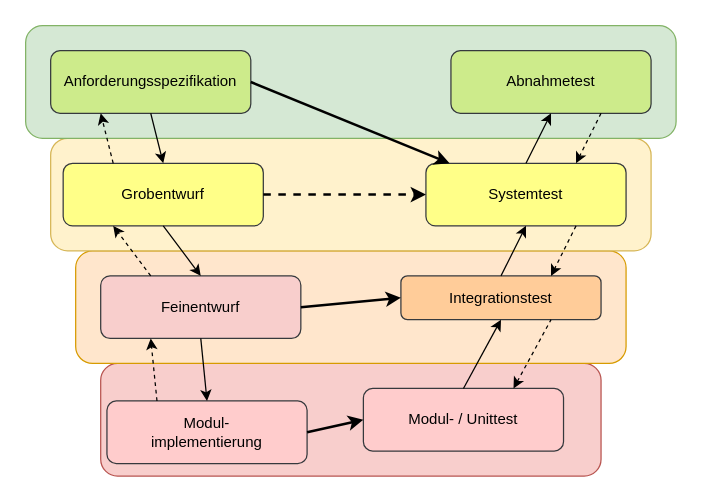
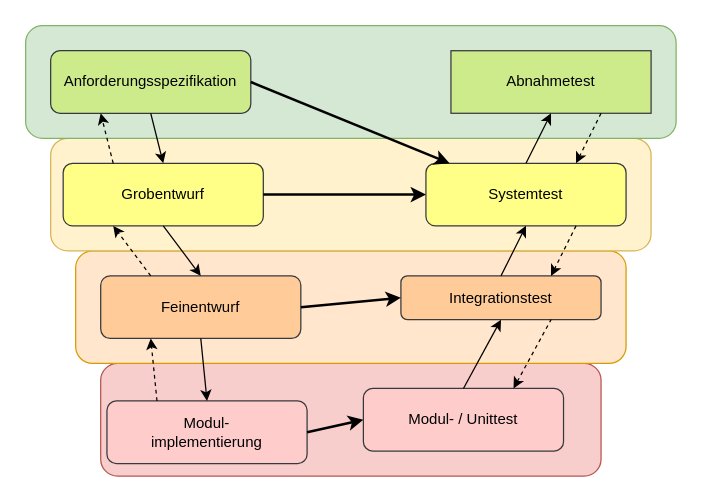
node "Abnahmetest": shape rounded rectangle -> rectangle
edge "Grobentwurf" -> "Systemtest": style dashed -> solid
node "Feinentwurf": fillcolor #f8cecc -> #ffcc99
